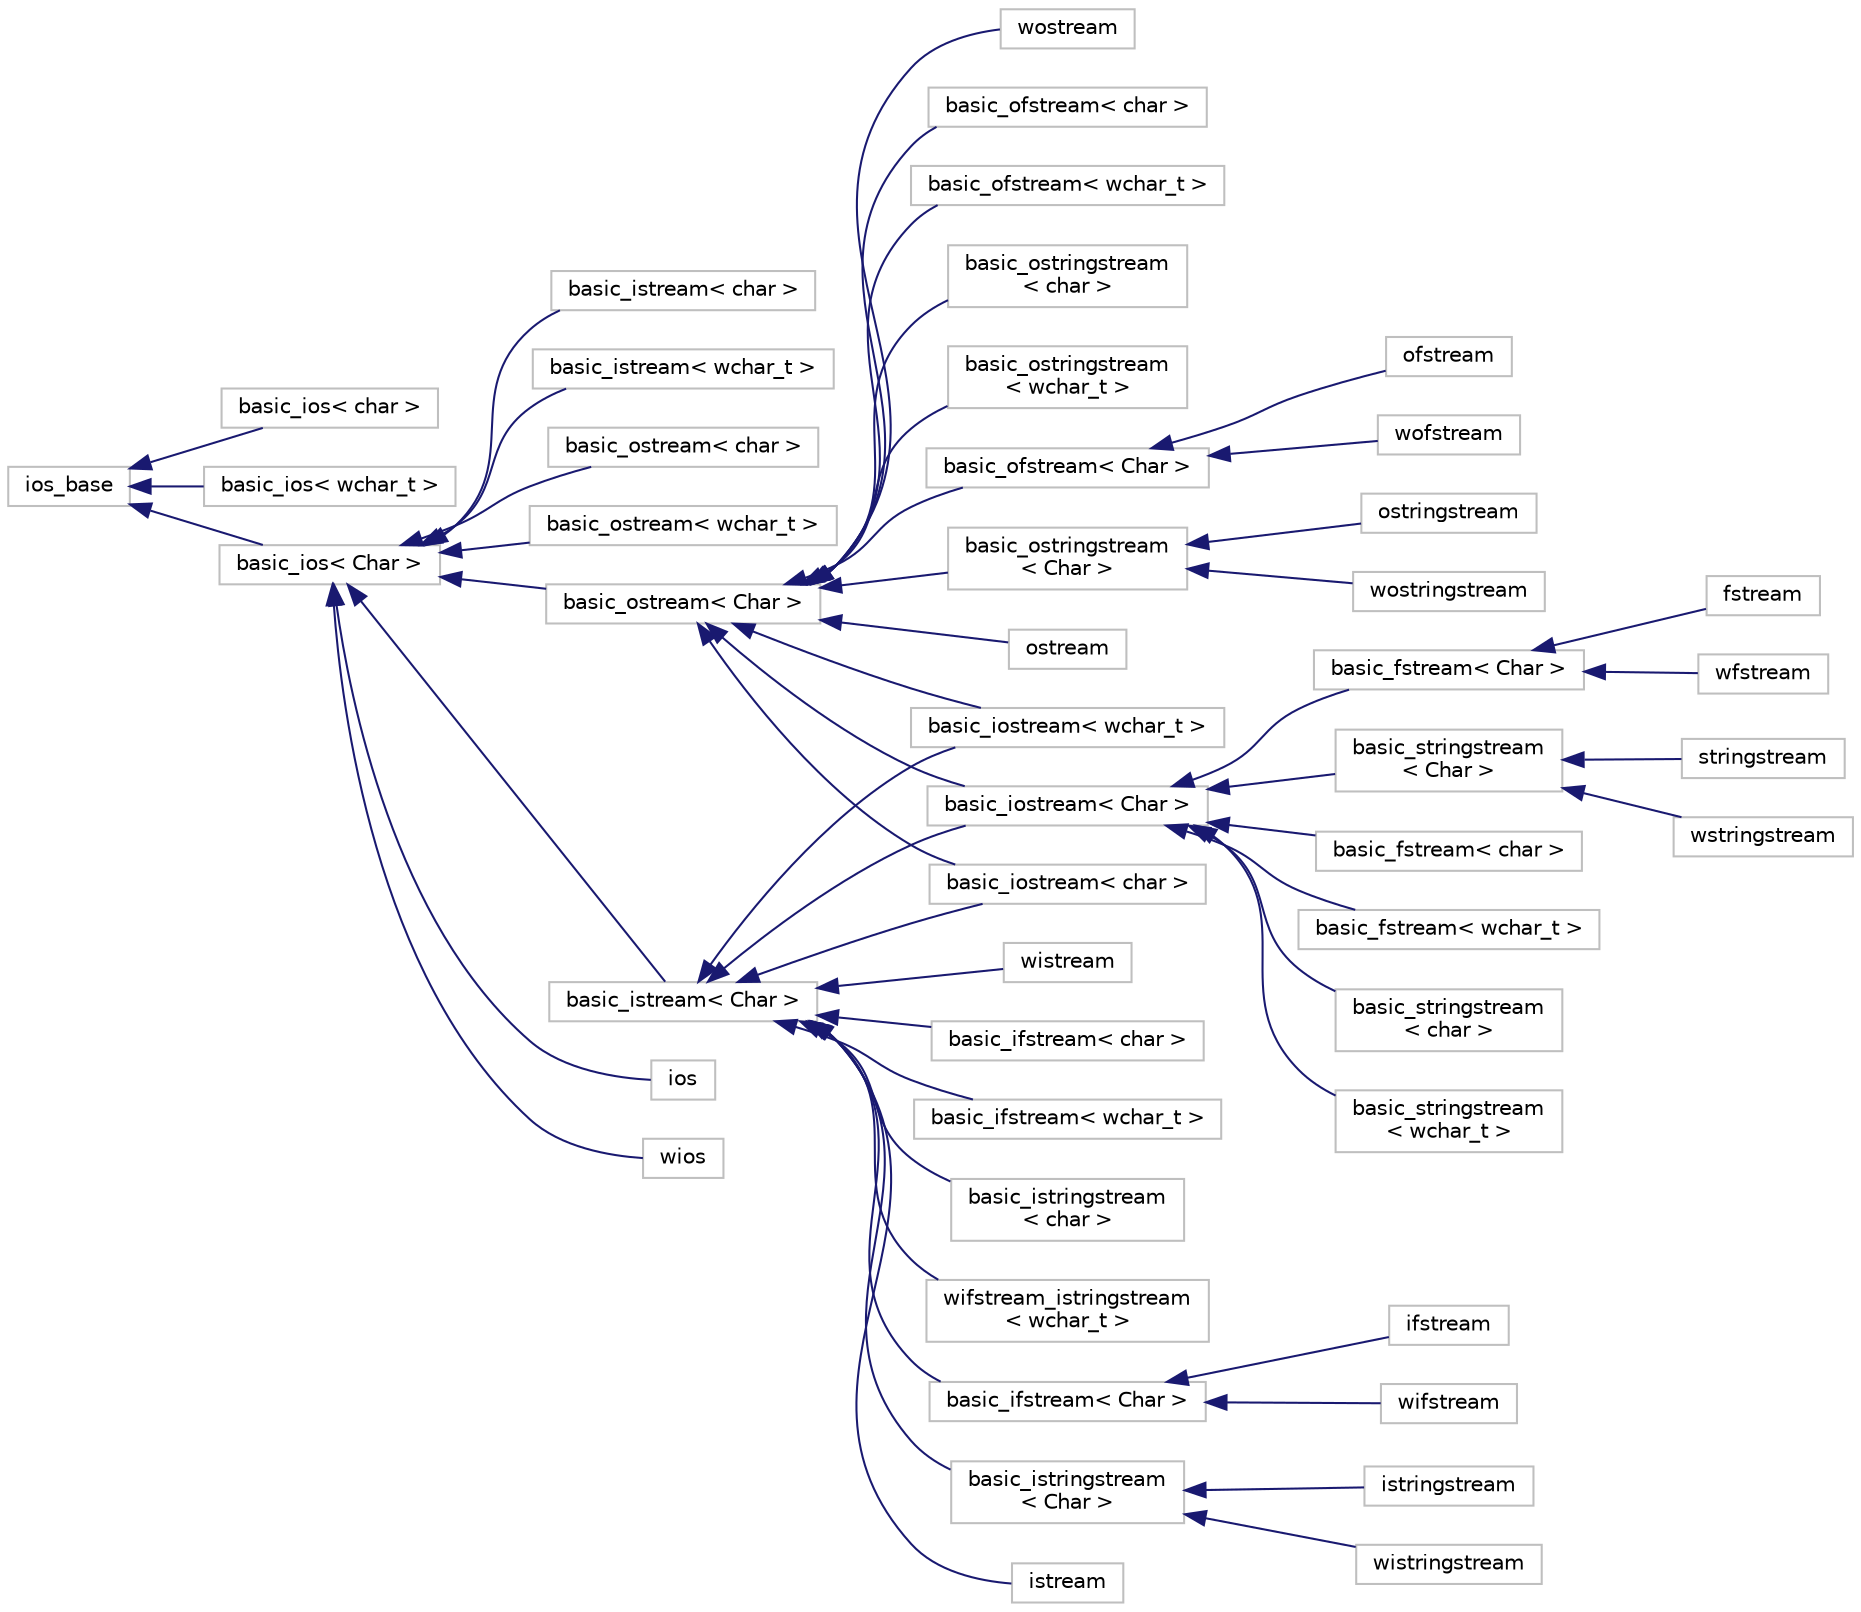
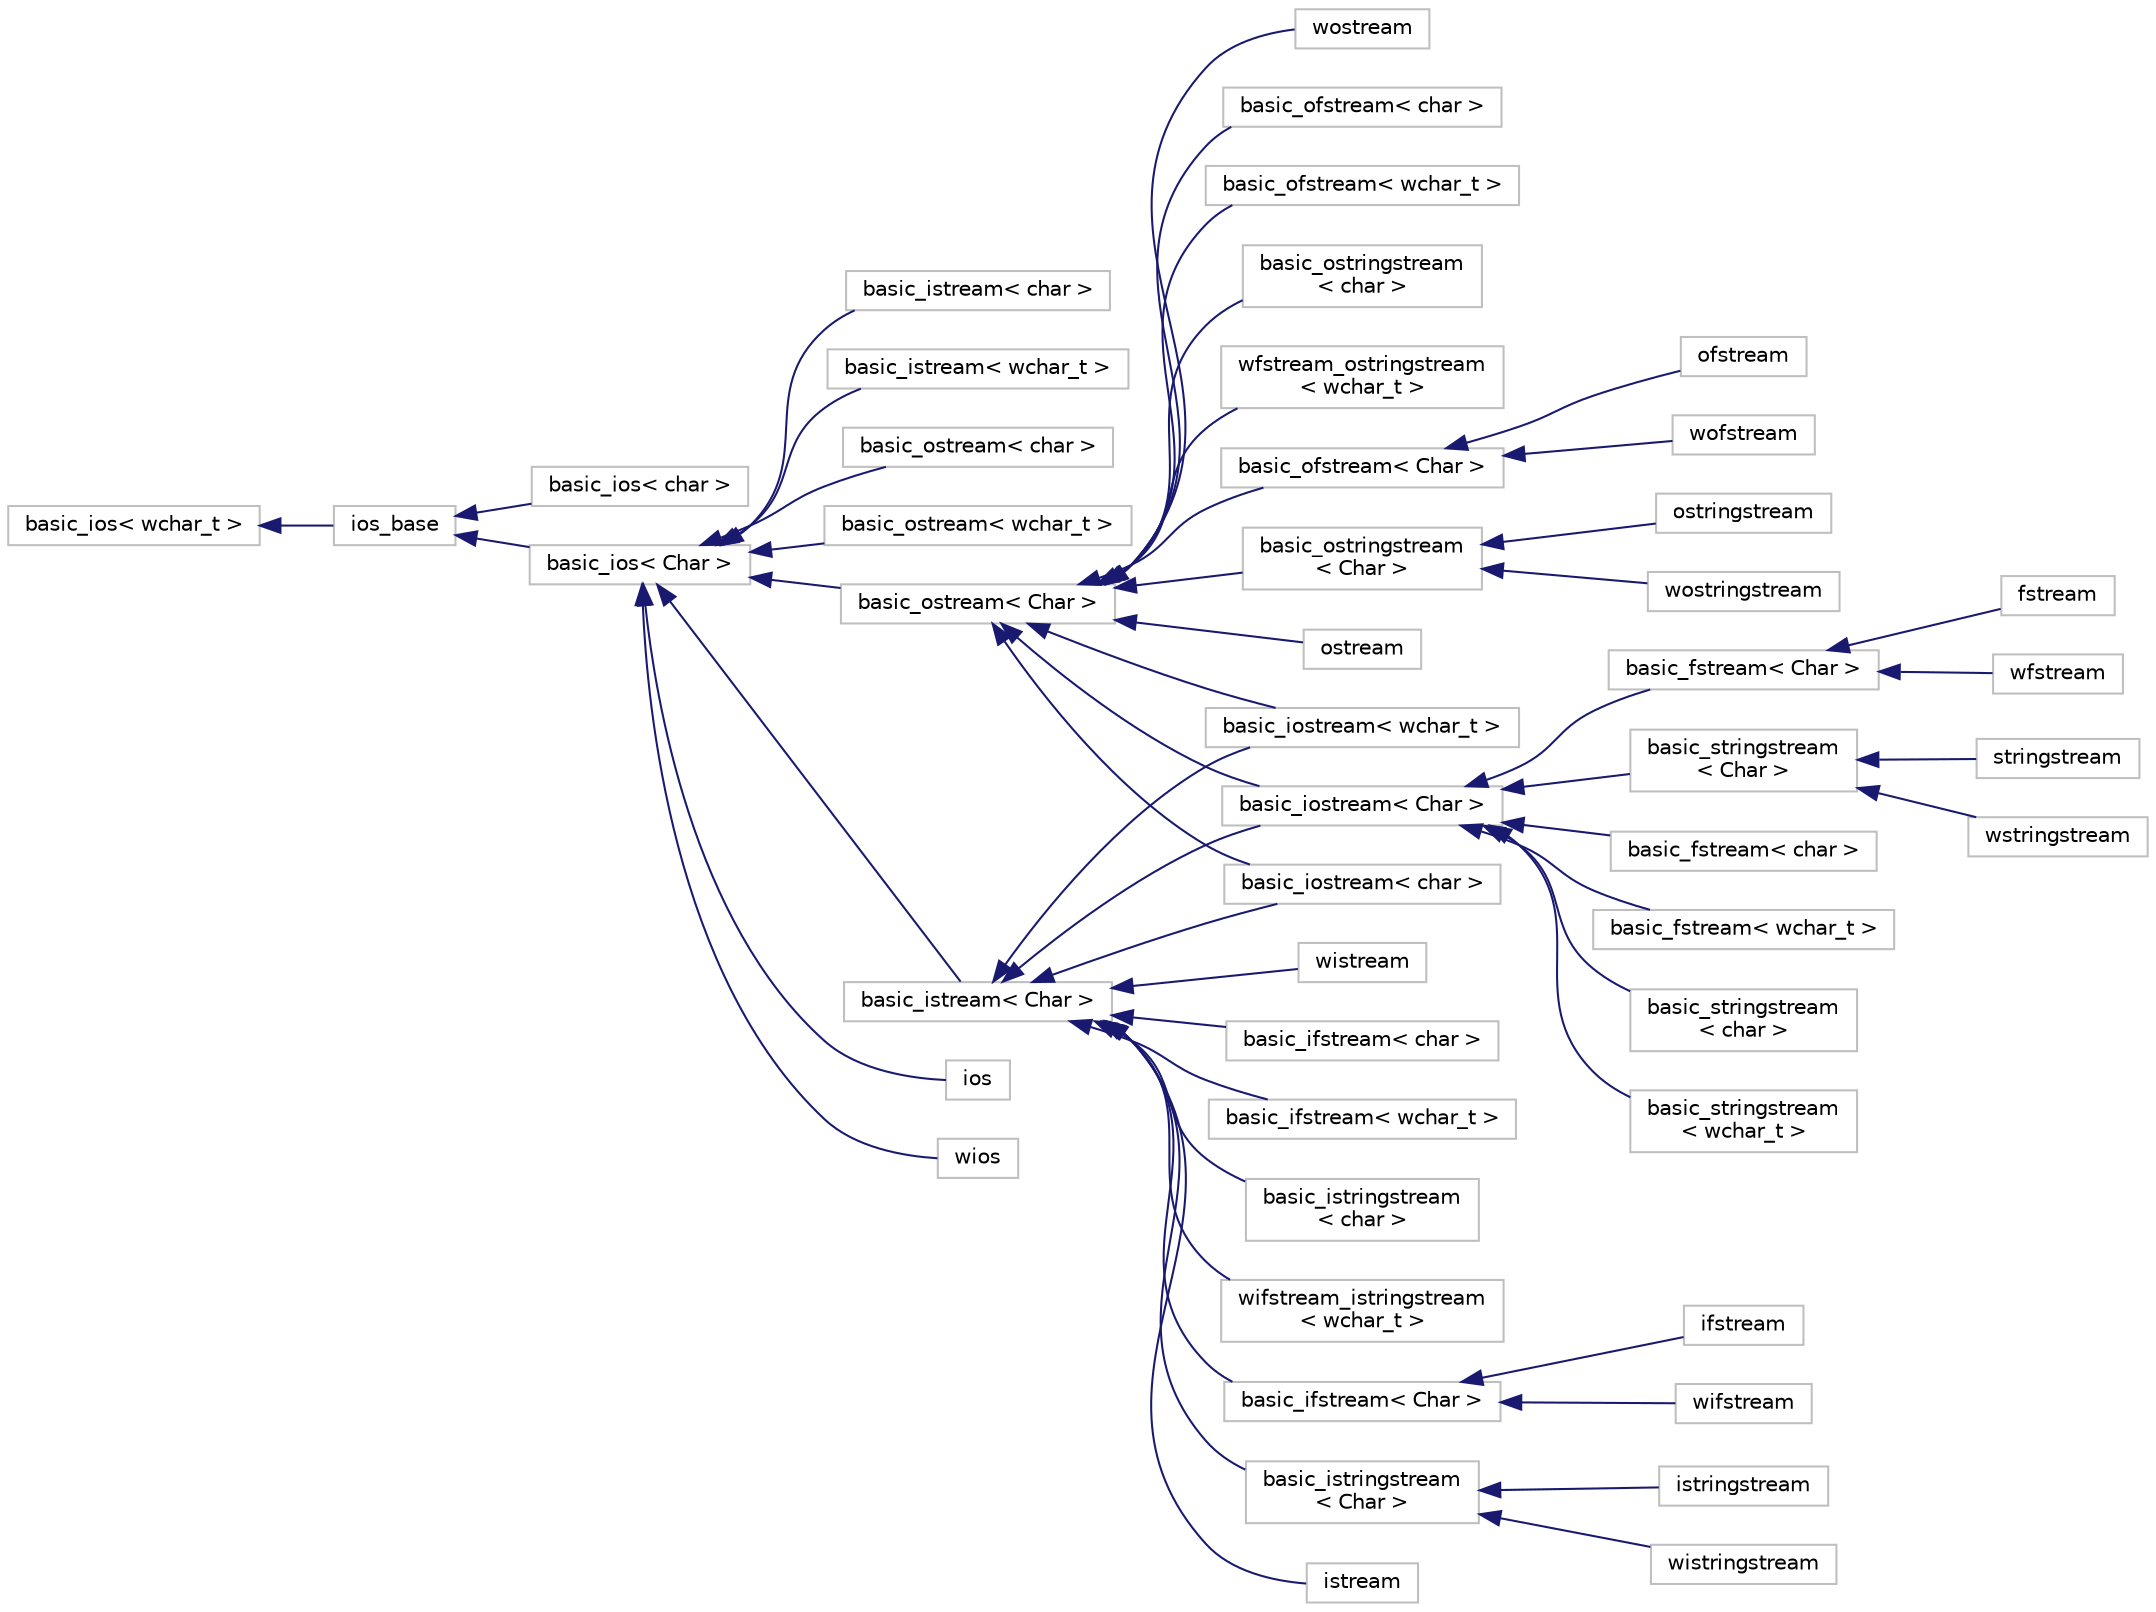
node "basic_ostringstream < wchar_t >": label "basic_ostringstream < wchar_t >" -> "wfstream_ostringstream < wchar_t >"
edge "basic_ios< wchar_t >" -> "ios_base": reversed
